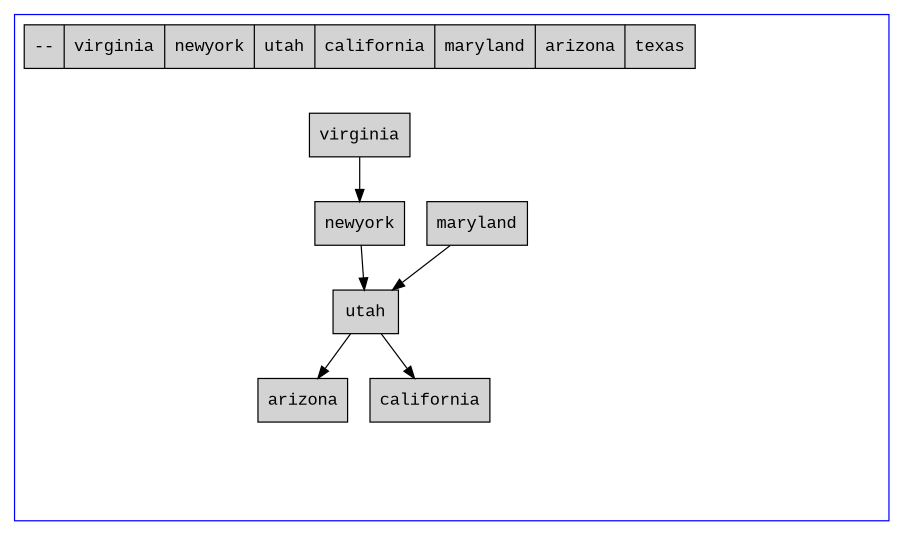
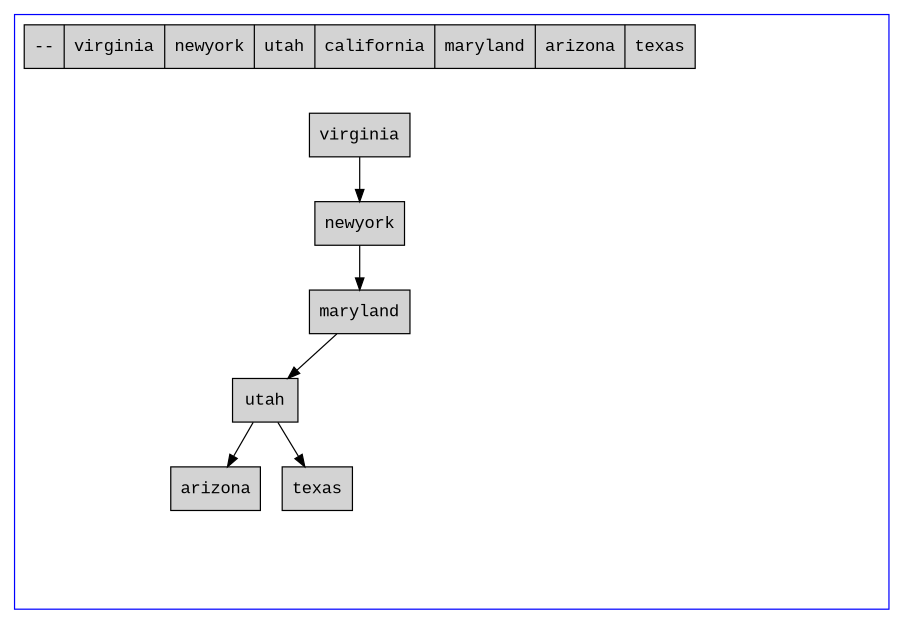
edge "newyork" -> "utah": now "newyork" -> "maryland"
node "california": label "california" -> "texas"
